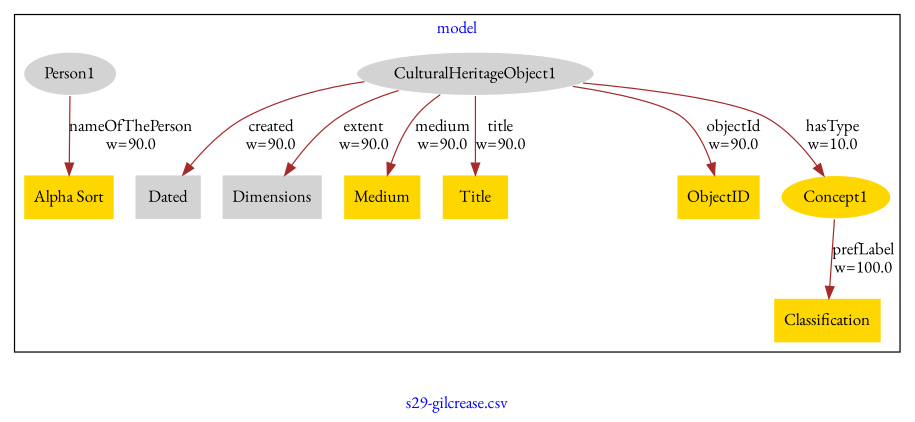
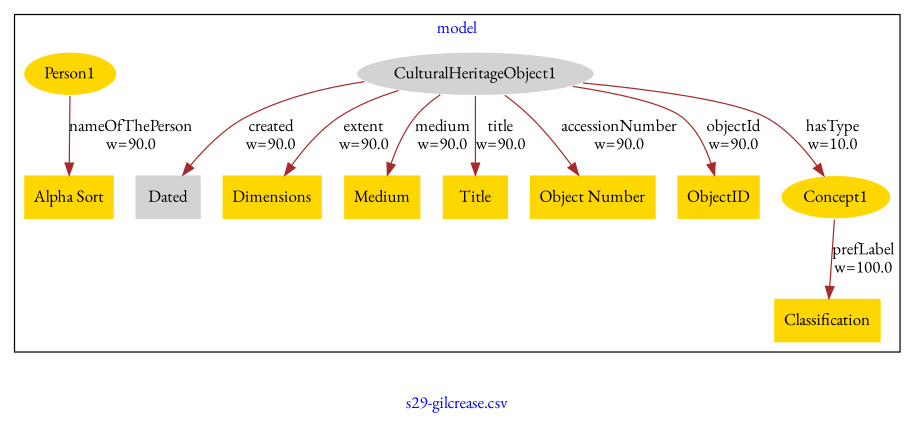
node "Person1": fillcolor lightgray -> gold
node "Dimensions": fillcolor lightgray -> gold
node "Object Number": added
